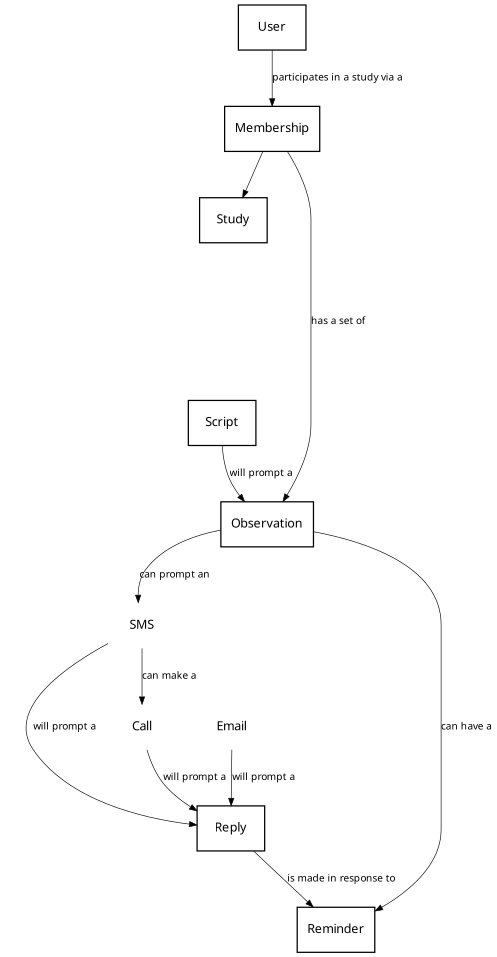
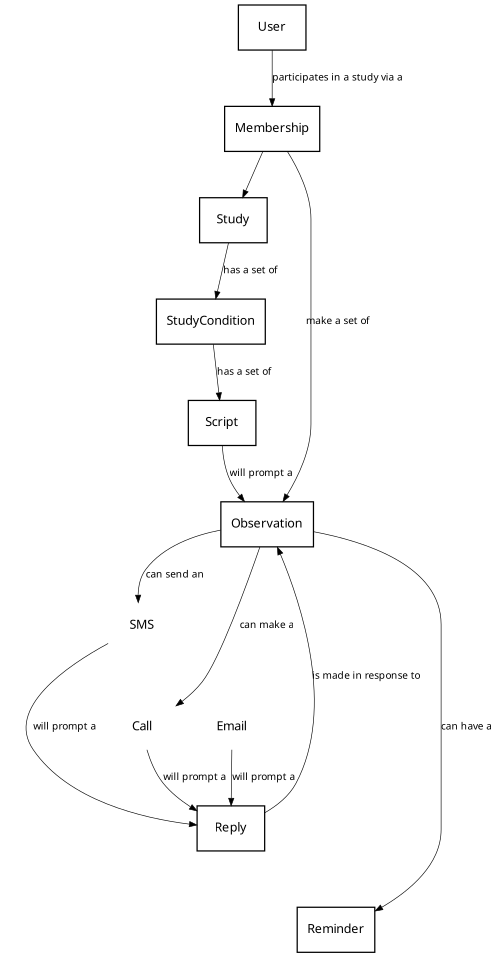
node "StudyCondition": added
edge "Membership" -> "Observation": label "has a set of" -> "make a set of"
edge "Observation" -> "SMS": label "can prompt an" -> "can send an"
edge "SMS" -> "Call": now "Observation" -> "Call"
edge "Reply" -> "Reminder": now "Reply" -> "Observation"
